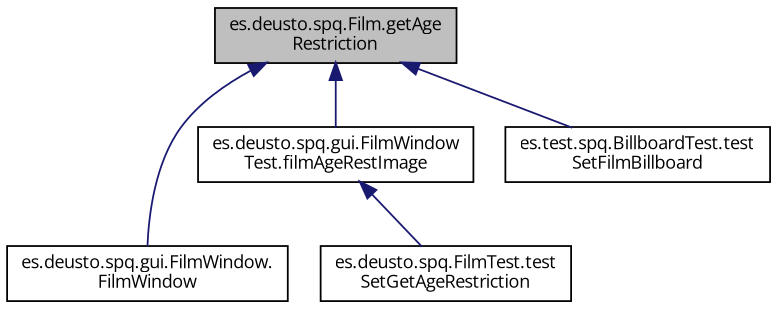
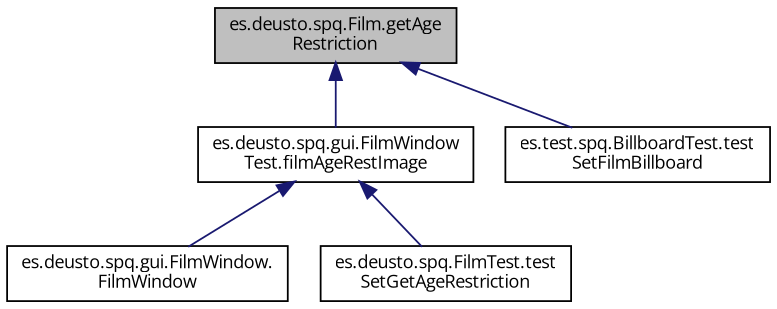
edge "es.deusto.spq.gui.FilmWindow. FilmWindow" -> "es.deusto.spq.Film.getAge Restriction": now "es.deusto.spq.gui.FilmWindow. FilmWindow" -> "es.deusto.spq.gui.FilmWindow Test.filmAgeRestImage"
